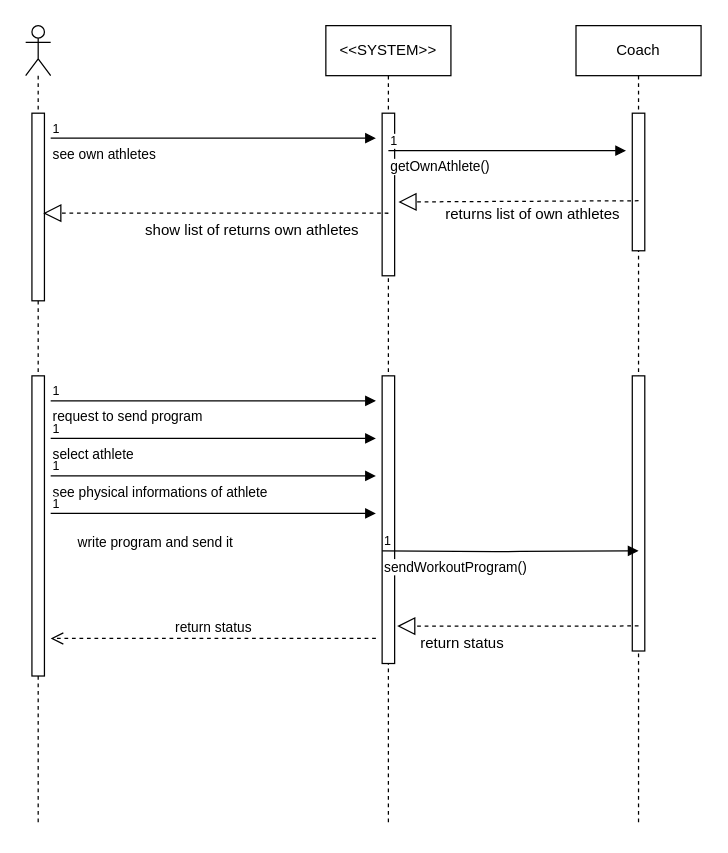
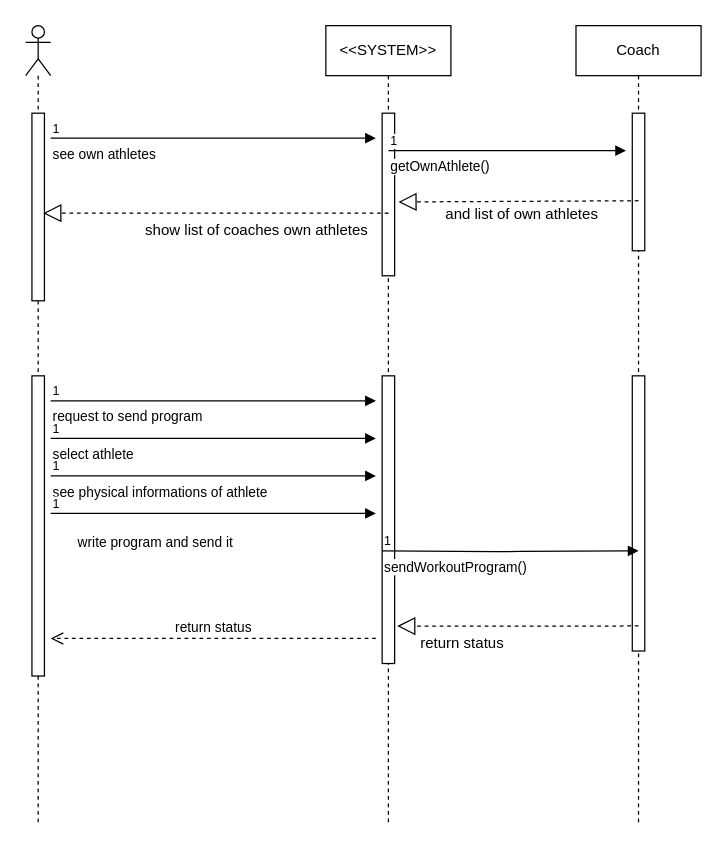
node "returns list of own athletes": label "returns list of own athletes" -> "and list of own athletes"
node "show list of returns own athletes": label "show list of returns own athletes" -> "show list of coaches own athletes"
